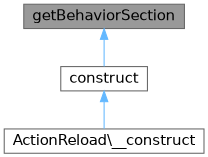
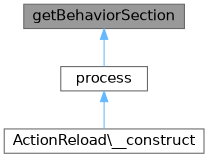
node "construct": label "construct" -> "process"
